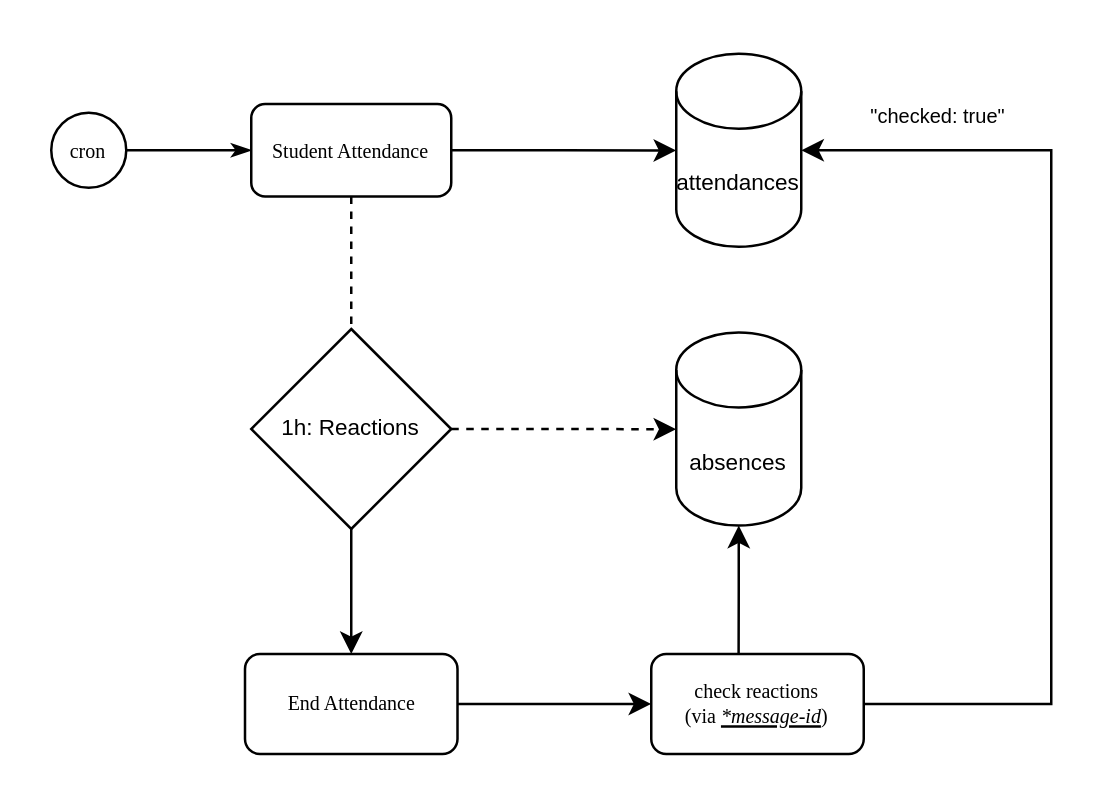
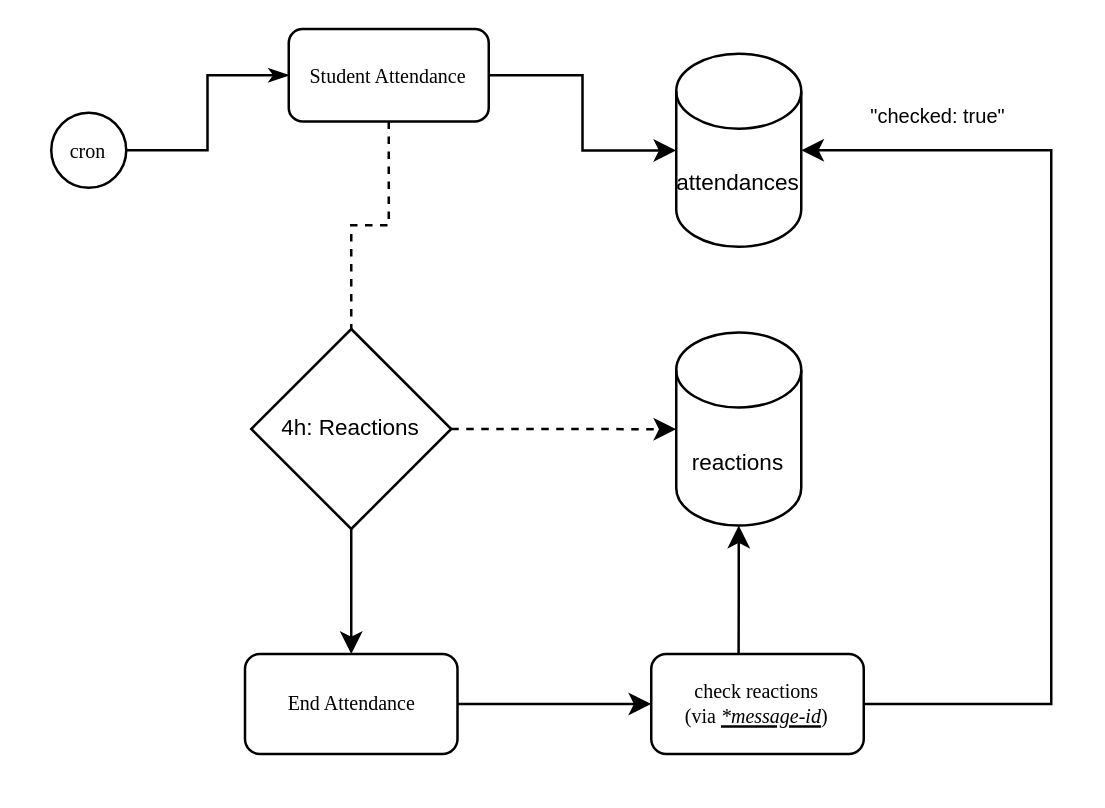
node "Student Attendance": moved (351, 150) -> (389, 75)
node "1h: Reactions": label "1h: Reactions" -> "4h: Reactions"
node "absences": label "absences" -> "reactions"
